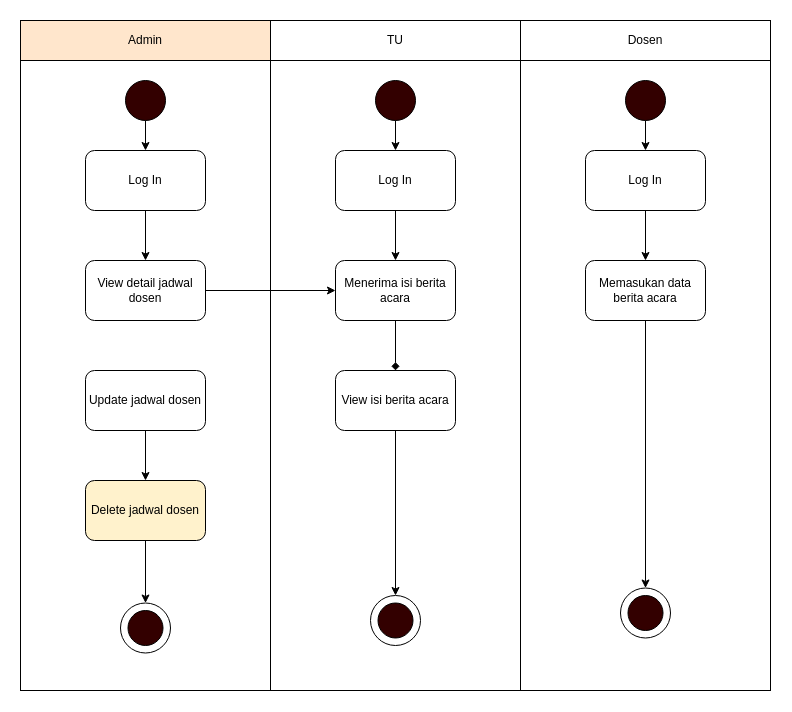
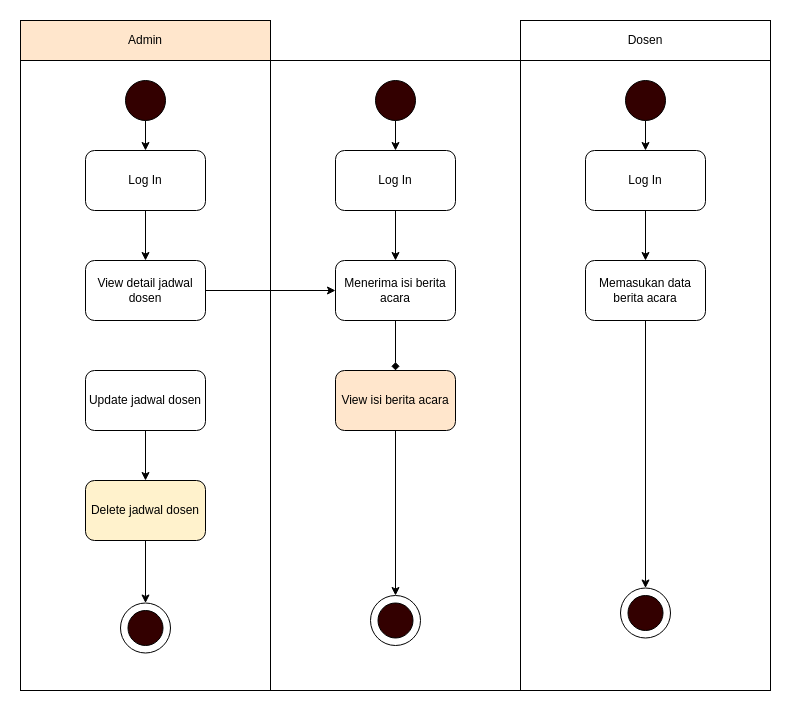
node "TU": removed
node "View isi berita acara": fillcolor #ffffff -> #ffe6cc
